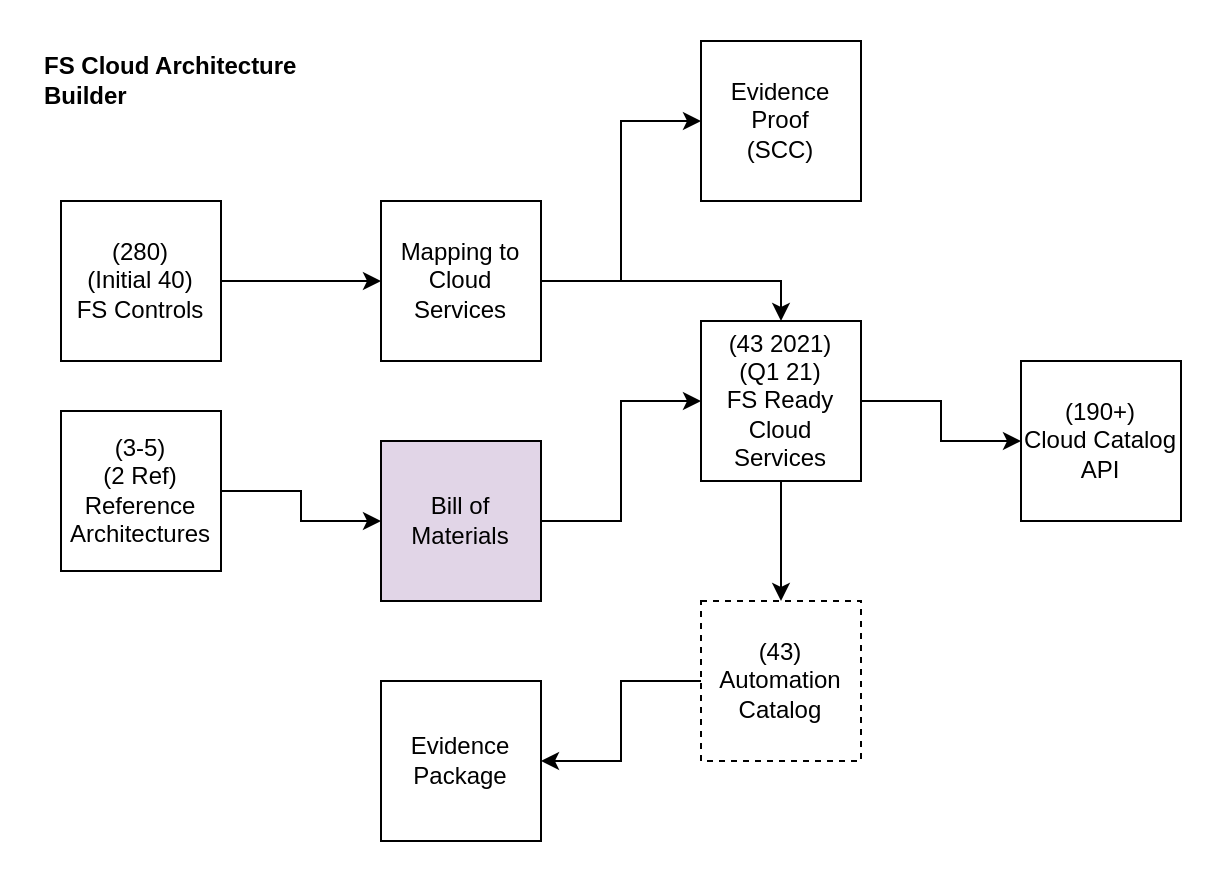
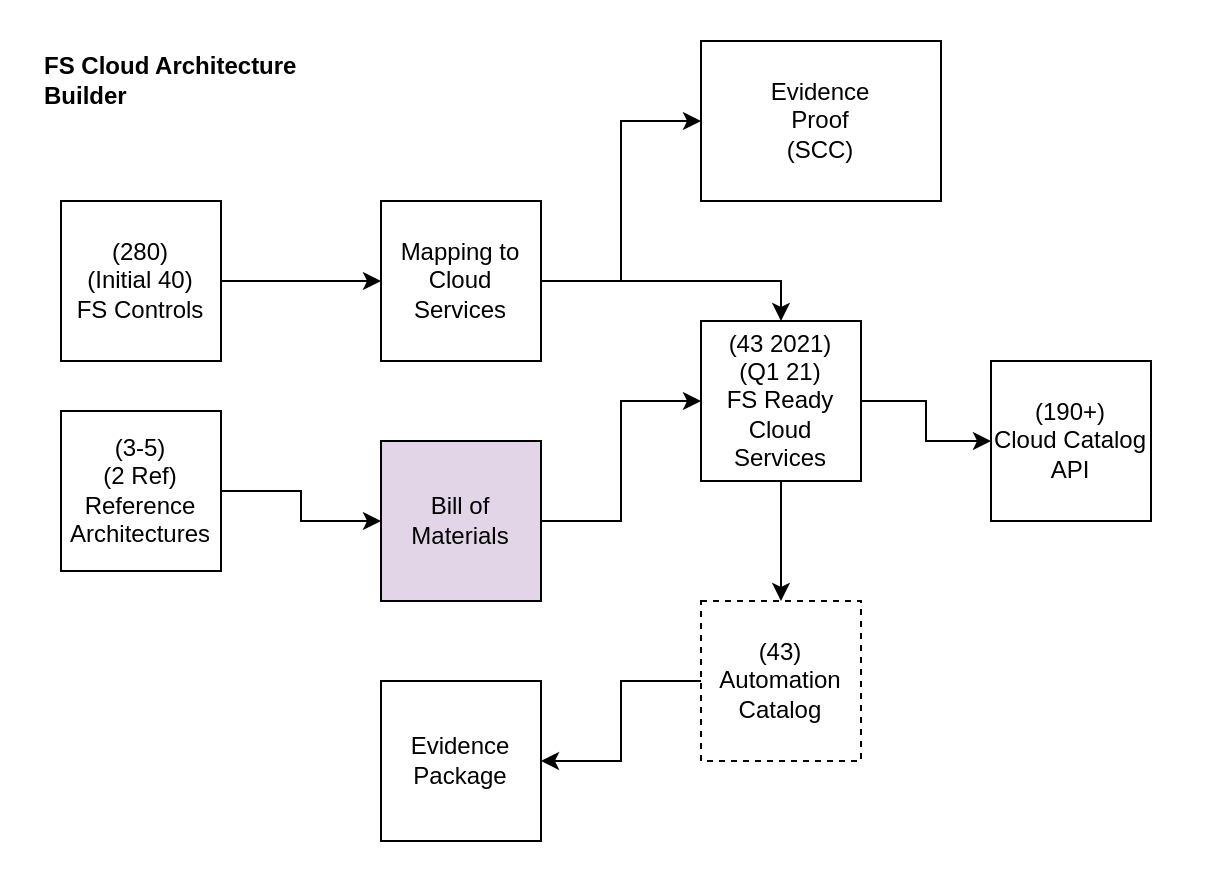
node "Evidence Proof (SCC)": size 160x160 -> 240x160
node "(190+) Cloud Catalog API": moved (1101, 441) -> (1071, 441)
